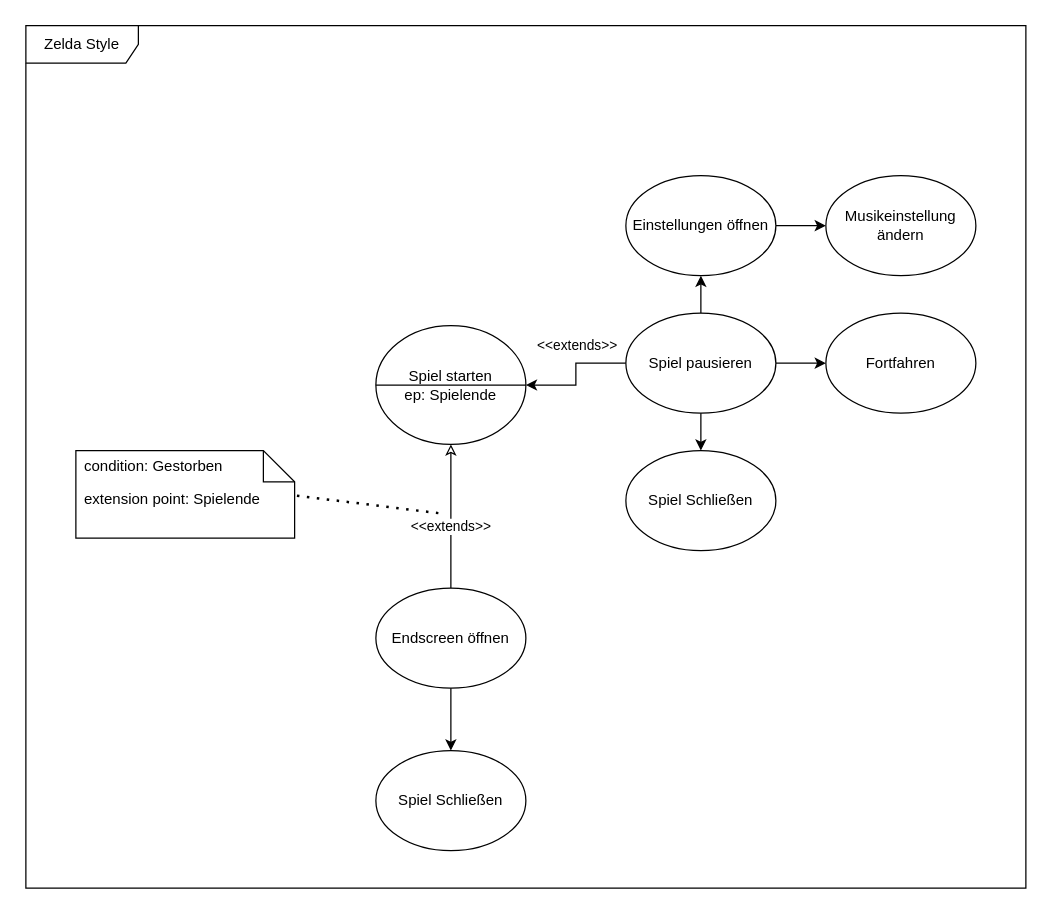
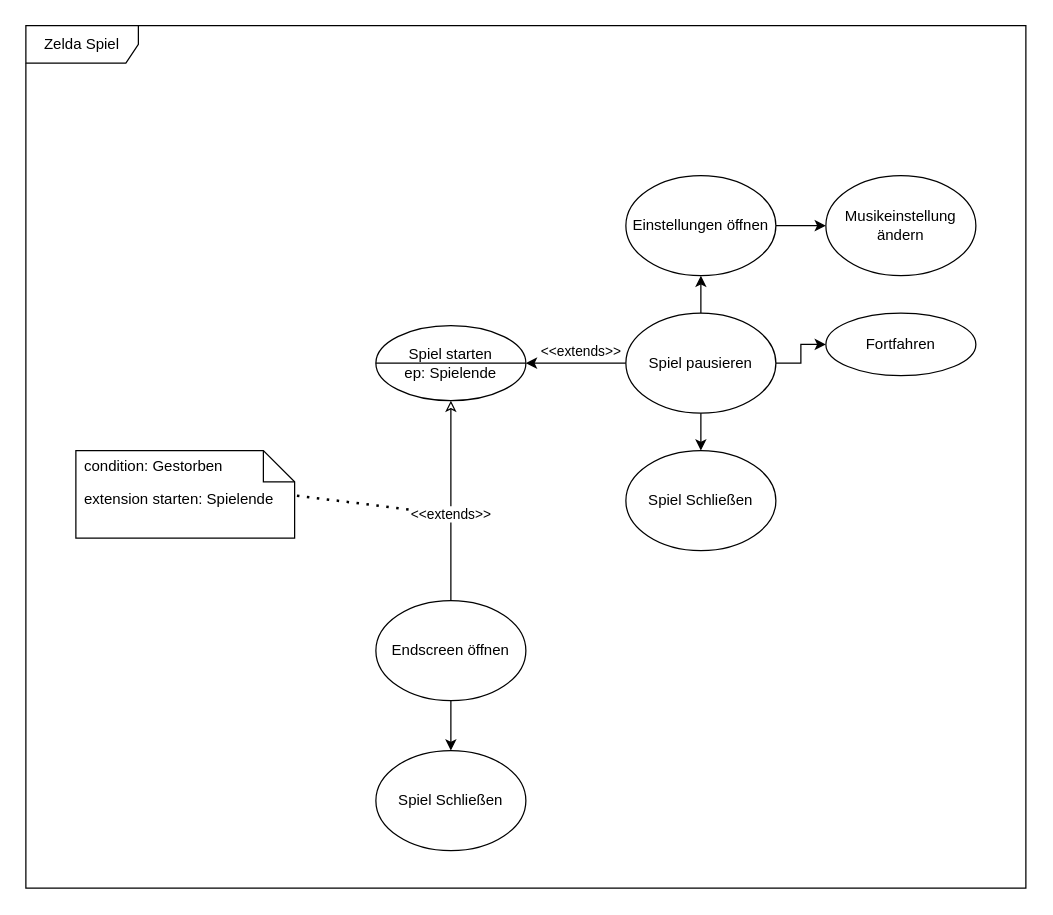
node "Zelda Style": label "Zelda Style" -> "Zelda Spiel"
node "Fortfahren": size 150x100 -> 150x63
node "Spiel starten ep: Spielende": size 150x119 -> 150x75
node "extension point: Spielende": label "extension point: Spielende" -> "extension starten: Spielende"
node "Endscreen öffnen": moved (451, 638) -> (451, 651)
